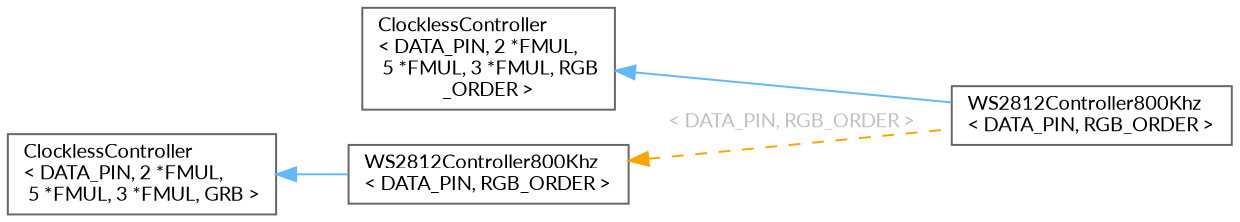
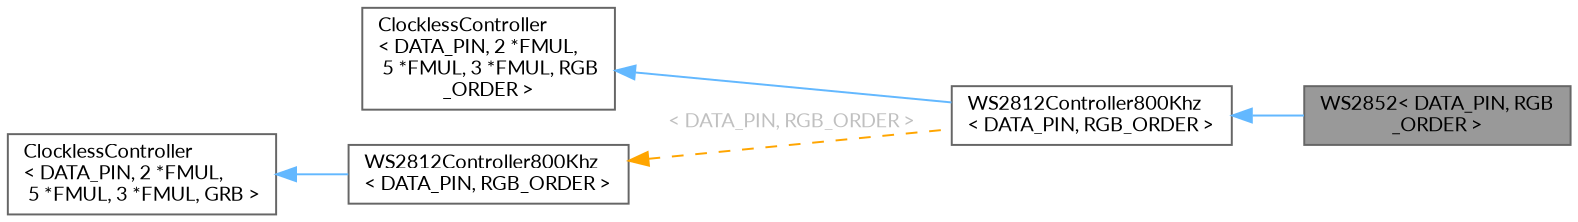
node "WS2852< DATA_PIN, RGB _ORDER >": added
